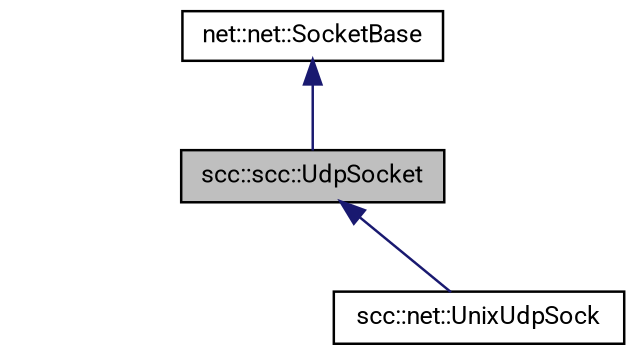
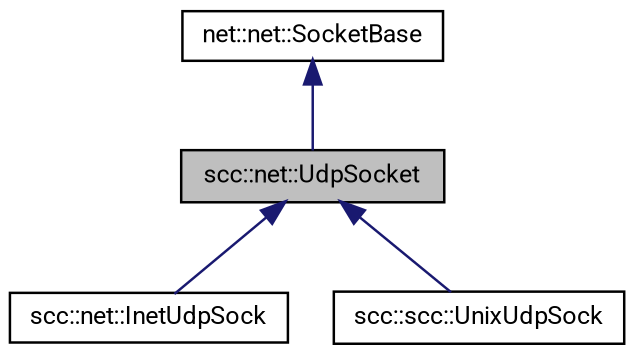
node "scc::scc::UdpSocket": label "scc::scc::UdpSocket" -> "scc::net::UdpSocket"
node "scc::net::InetUdpSock": added
node "scc::net::UnixUdpSock": label "scc::net::UnixUdpSock" -> "scc::scc::UnixUdpSock"
